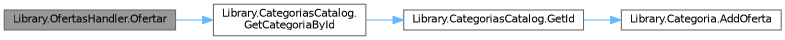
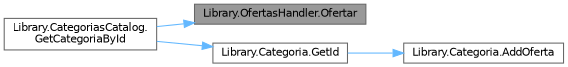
edge "Library.OfertasHandler.Ofertar" -> "Library.CategoriasCatalog. GetCategoriaById": reversed
node "Library.CategoriasCatalog.GetId": label "Library.CategoriasCatalog.GetId" -> "Library.Categoria.GetId"
